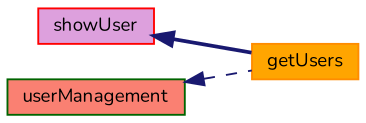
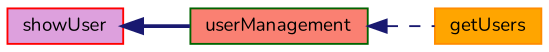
edge "getUsers" -> "showUser": now "userManagement" -> "showUser"
